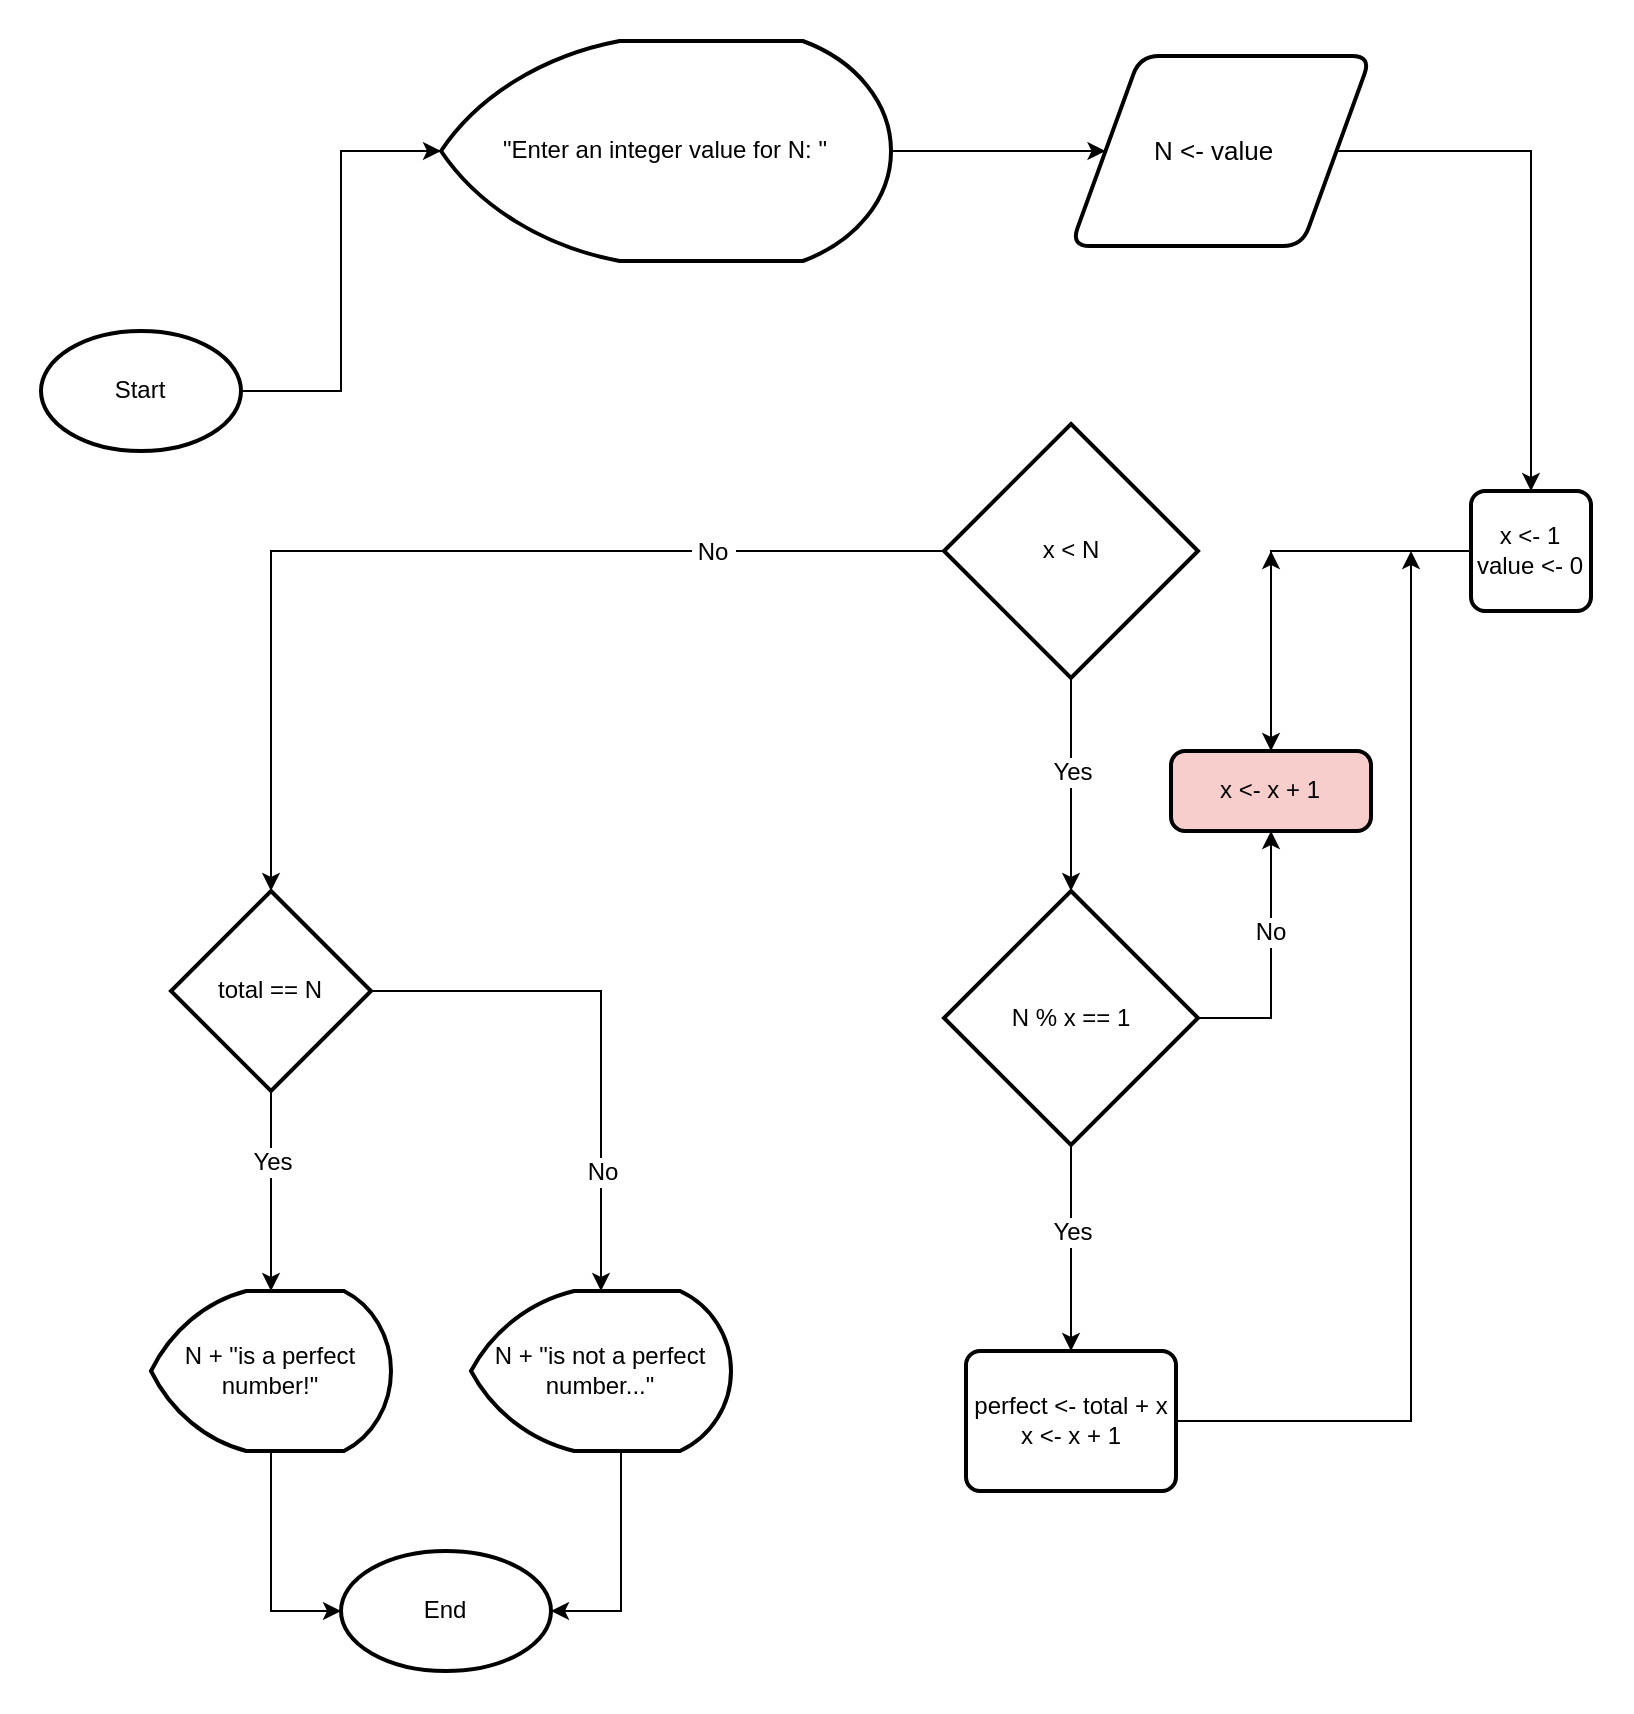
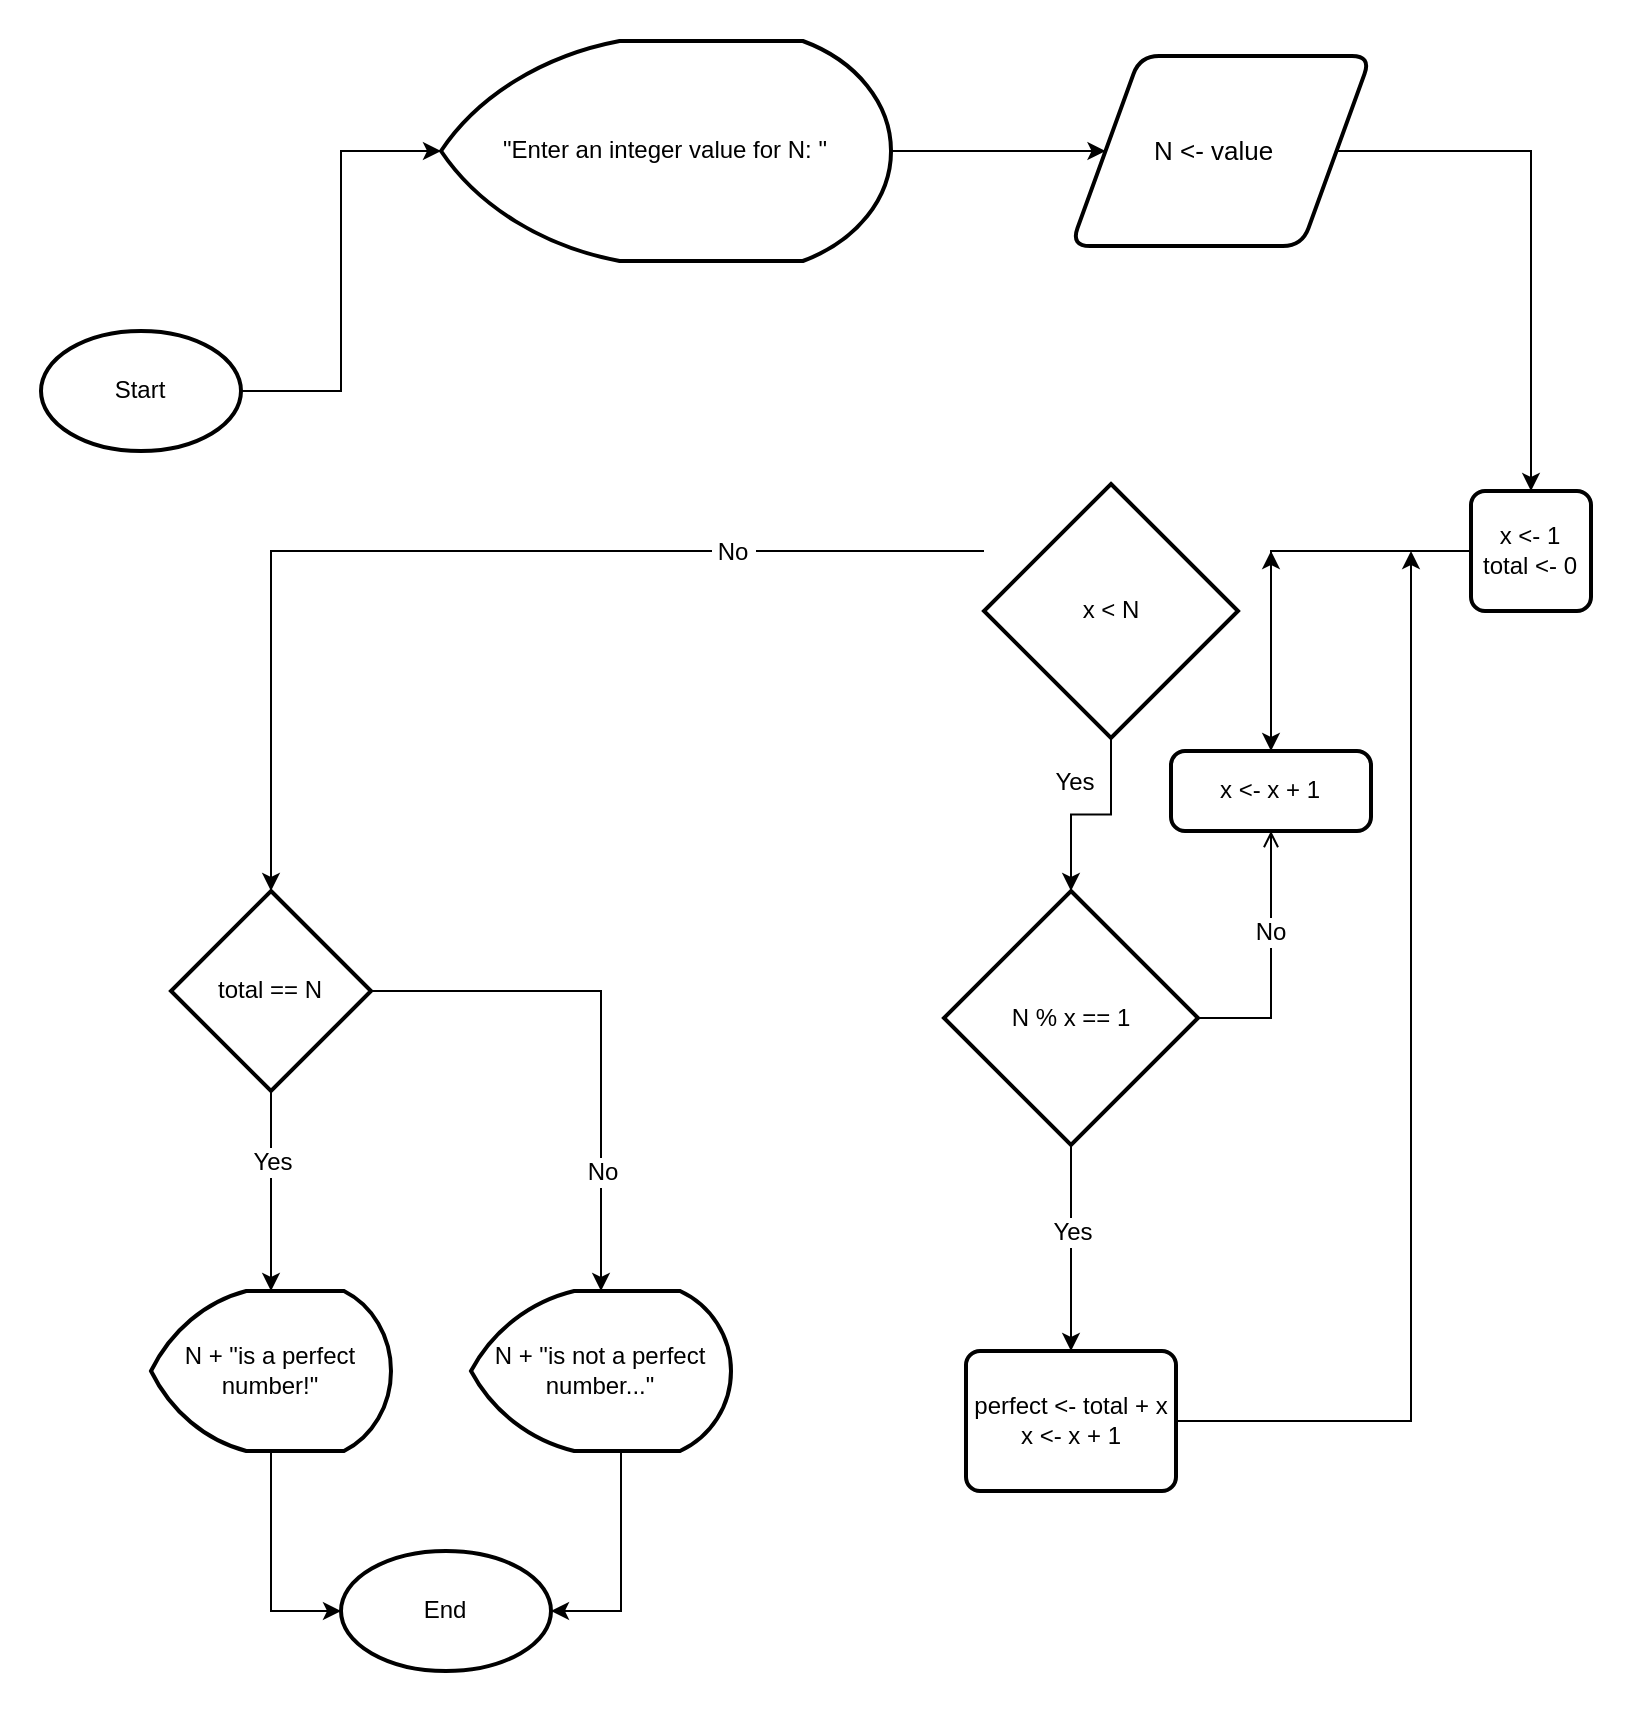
node "x < N": moved (1071, 551) -> (1111, 611)
node "x <- 1 value <- 0": label "x <- 1 value <- 0" -> "x <- 1 total <- 0"
node "x <- x + 1": fillcolor #f8cecc -> #ffffff
edge "N % x == 1" -> "x <- x + 1": arrowhead classic -> open
